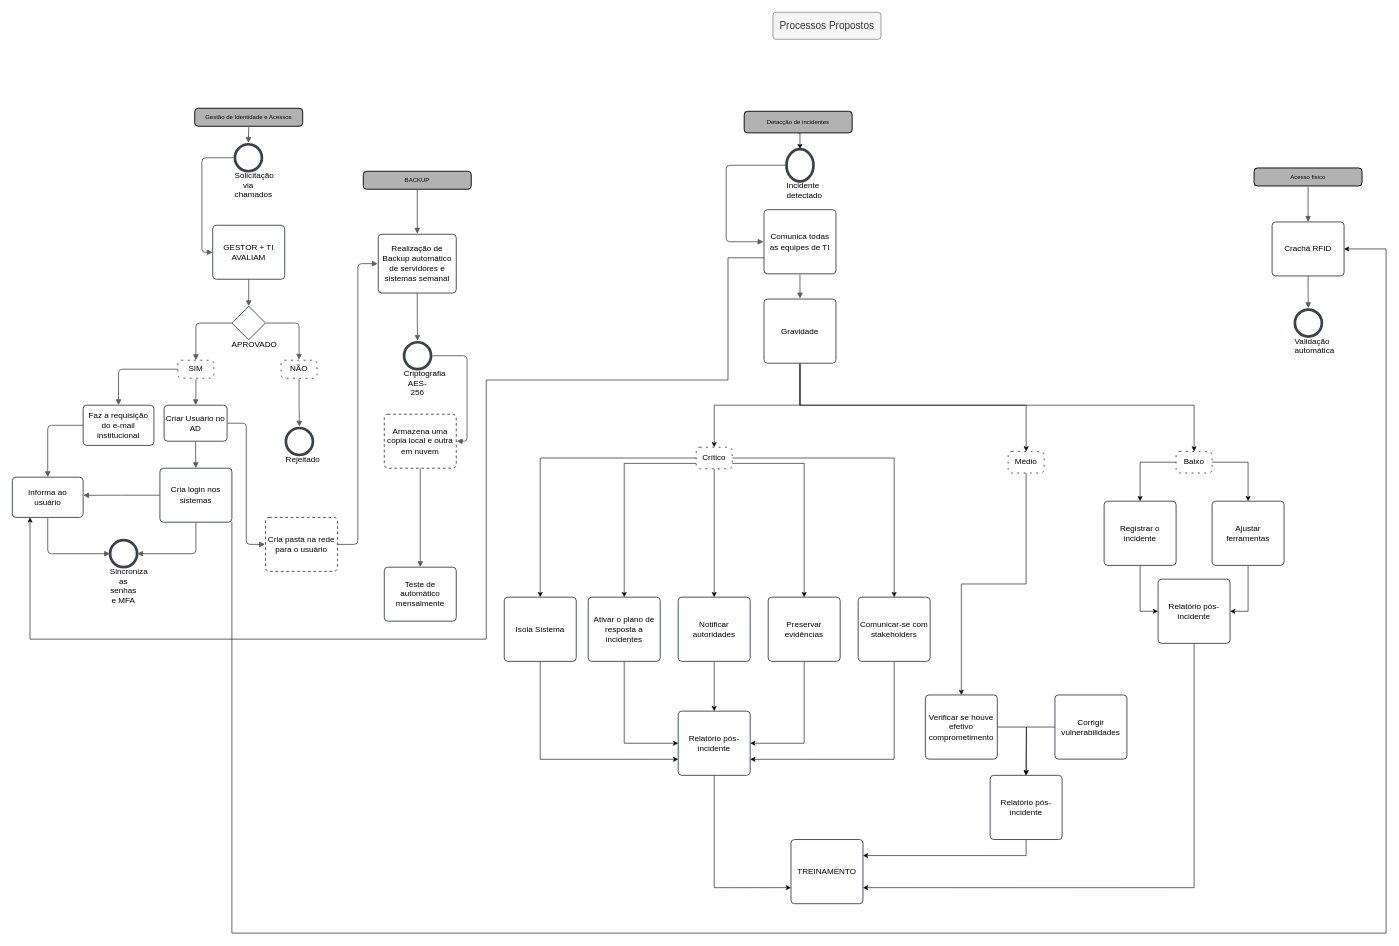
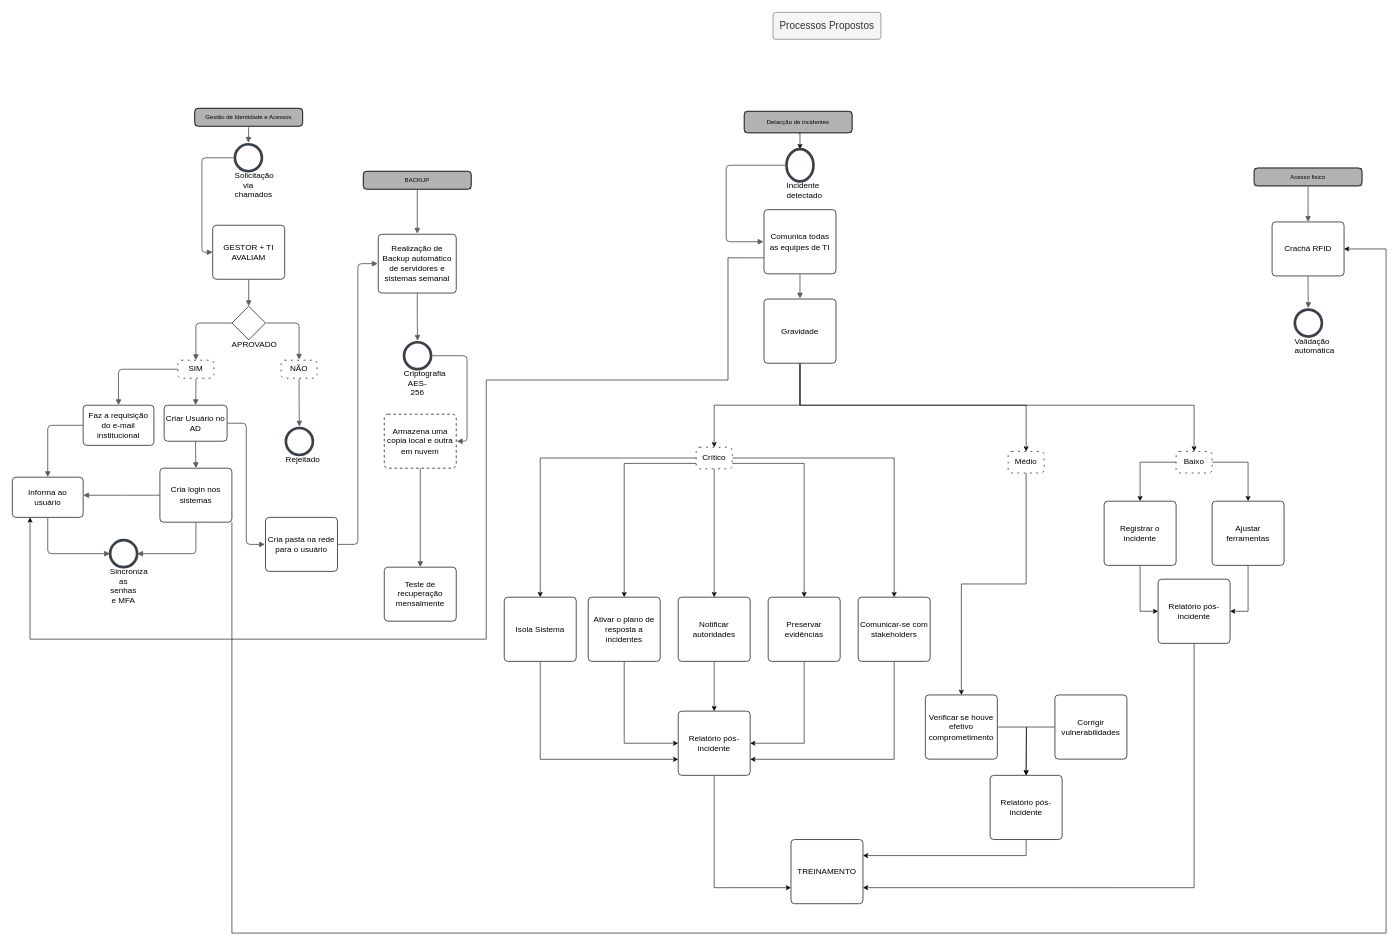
node "Cria pasta na rede para o usuário": style dashed -> solid
node "Teste de automático mensalmente": label "Teste de automático mensalmente" -> "Teste de recuperação mensalmente"
